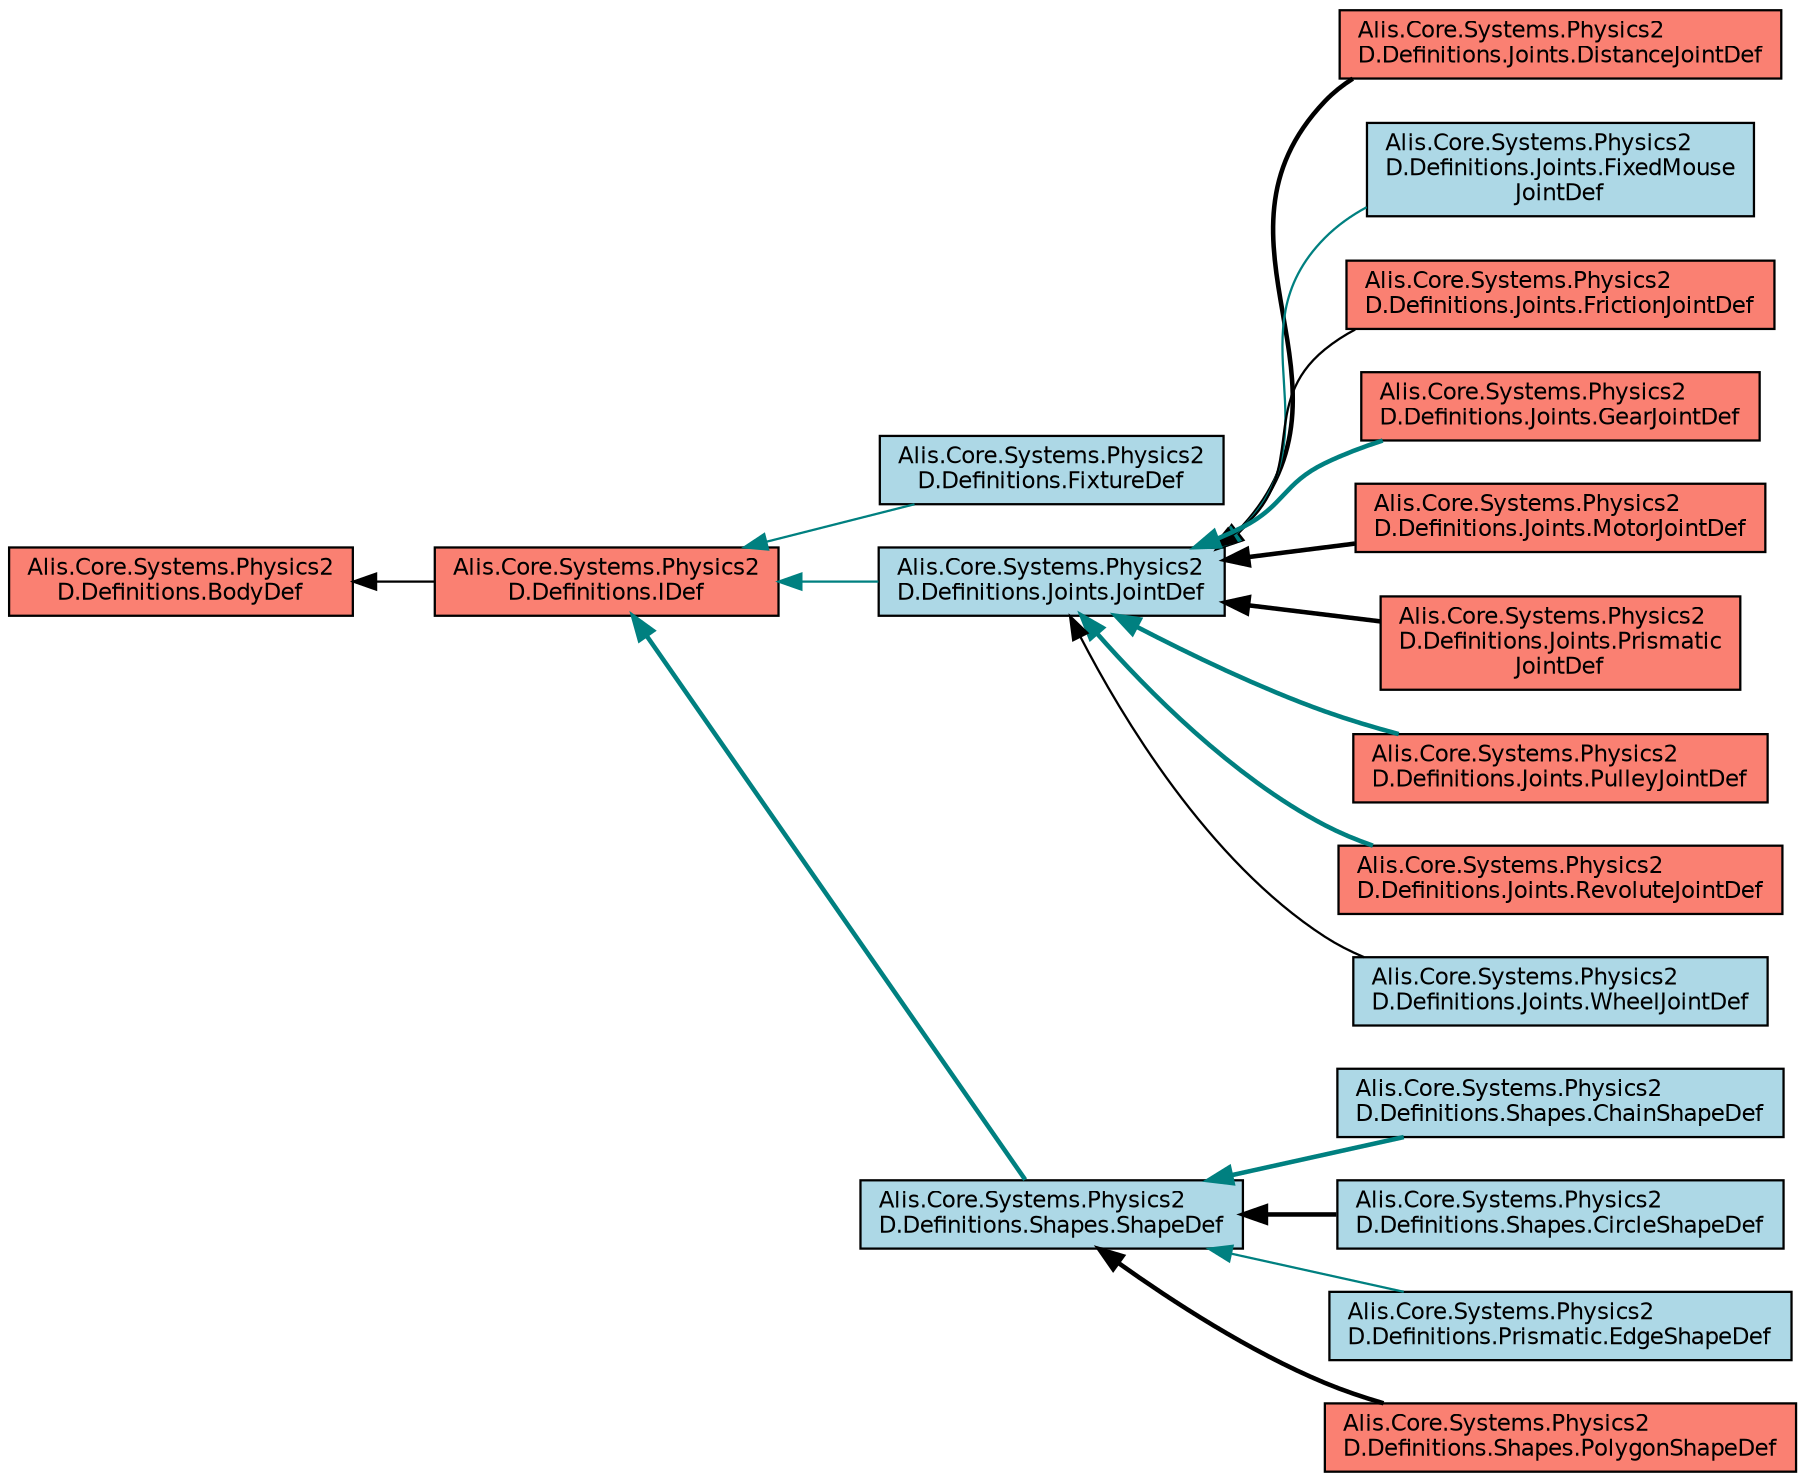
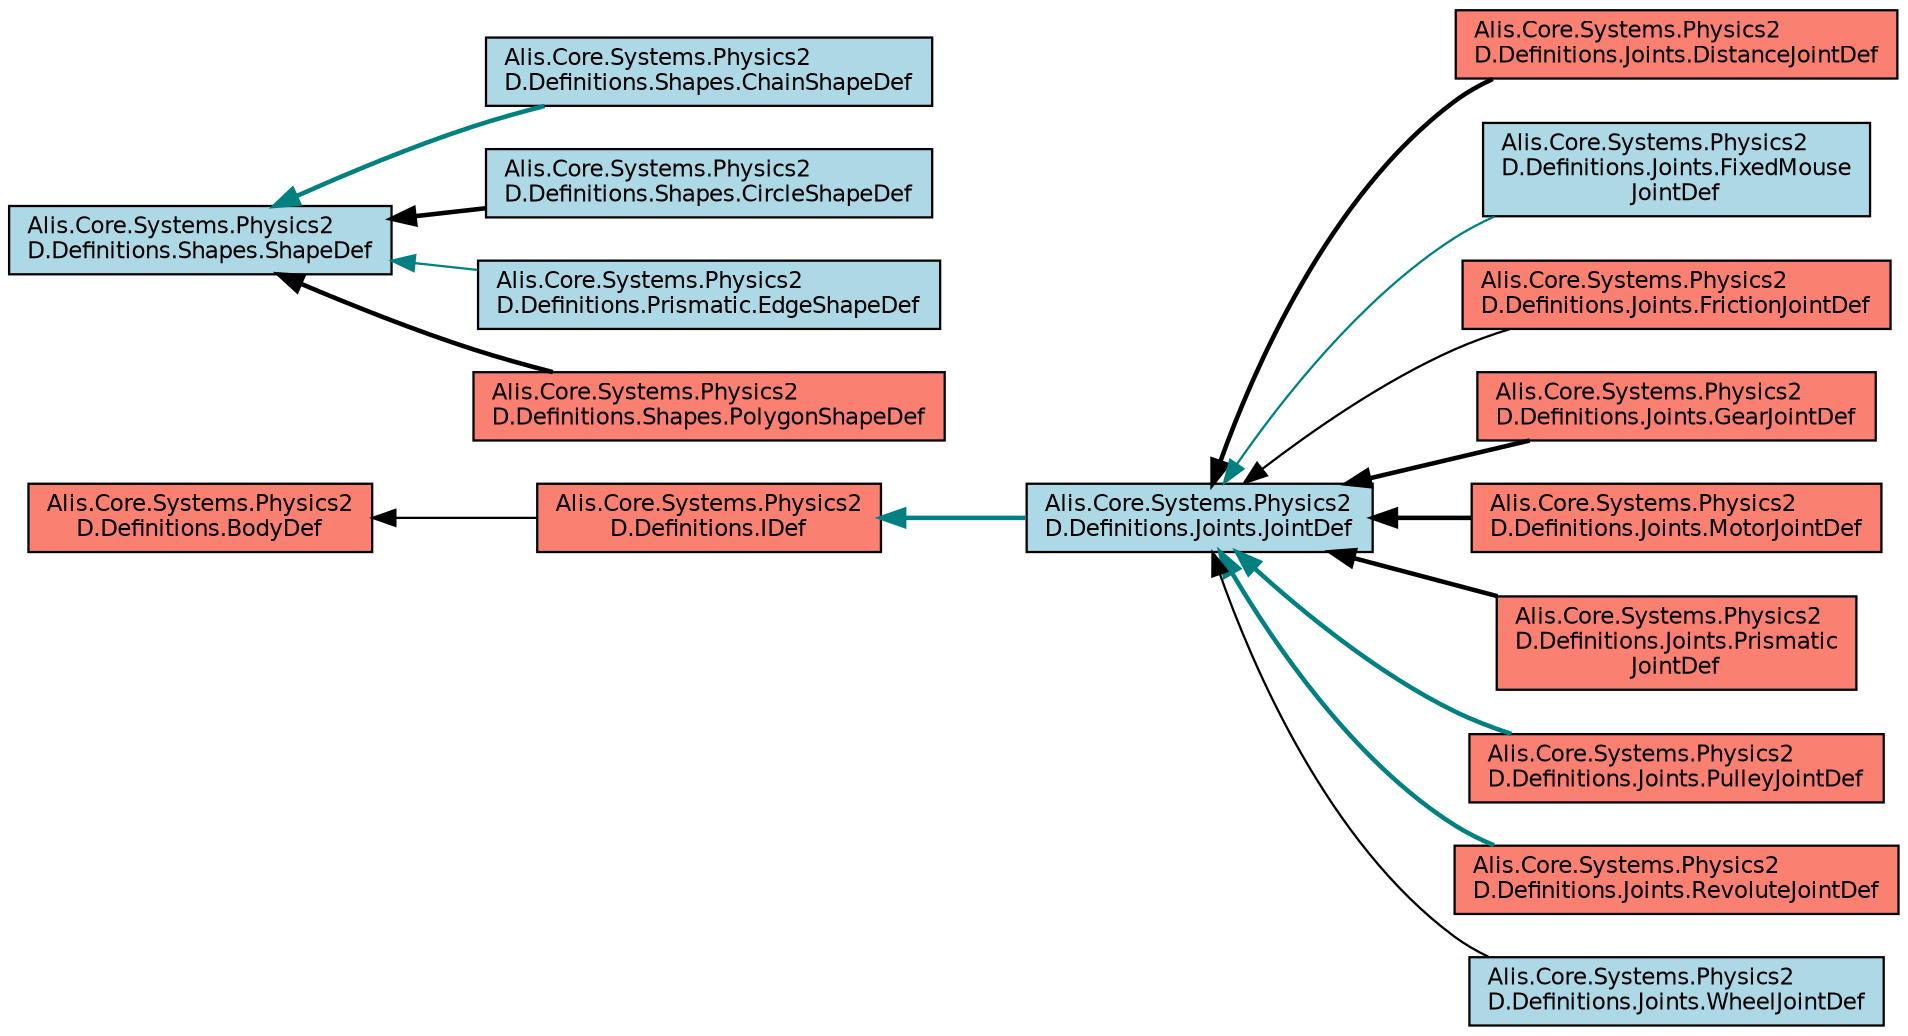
node "Alis.Core.Systems.Physics2 D.Definitions.FixtureDef": removed
edge "Alis.Core.Systems.Physics2 D.Definitions.Joints.GearJointDef" -> "Alis.Core.Systems.Physics2 D.Definitions.Joints.JointDef": color teal -> black
edge "Alis.Core.Systems.Physics2 D.Definitions.Joints.JointDef" -> "Alis.Core.Systems.Physics2 D.Definitions.IDef": style solid -> bold
edge "Alis.Core.Systems.Physics2 D.Definitions.Shapes.ShapeDef" -> "Alis.Core.Systems.Physics2 D.Definitions.IDef": removed
